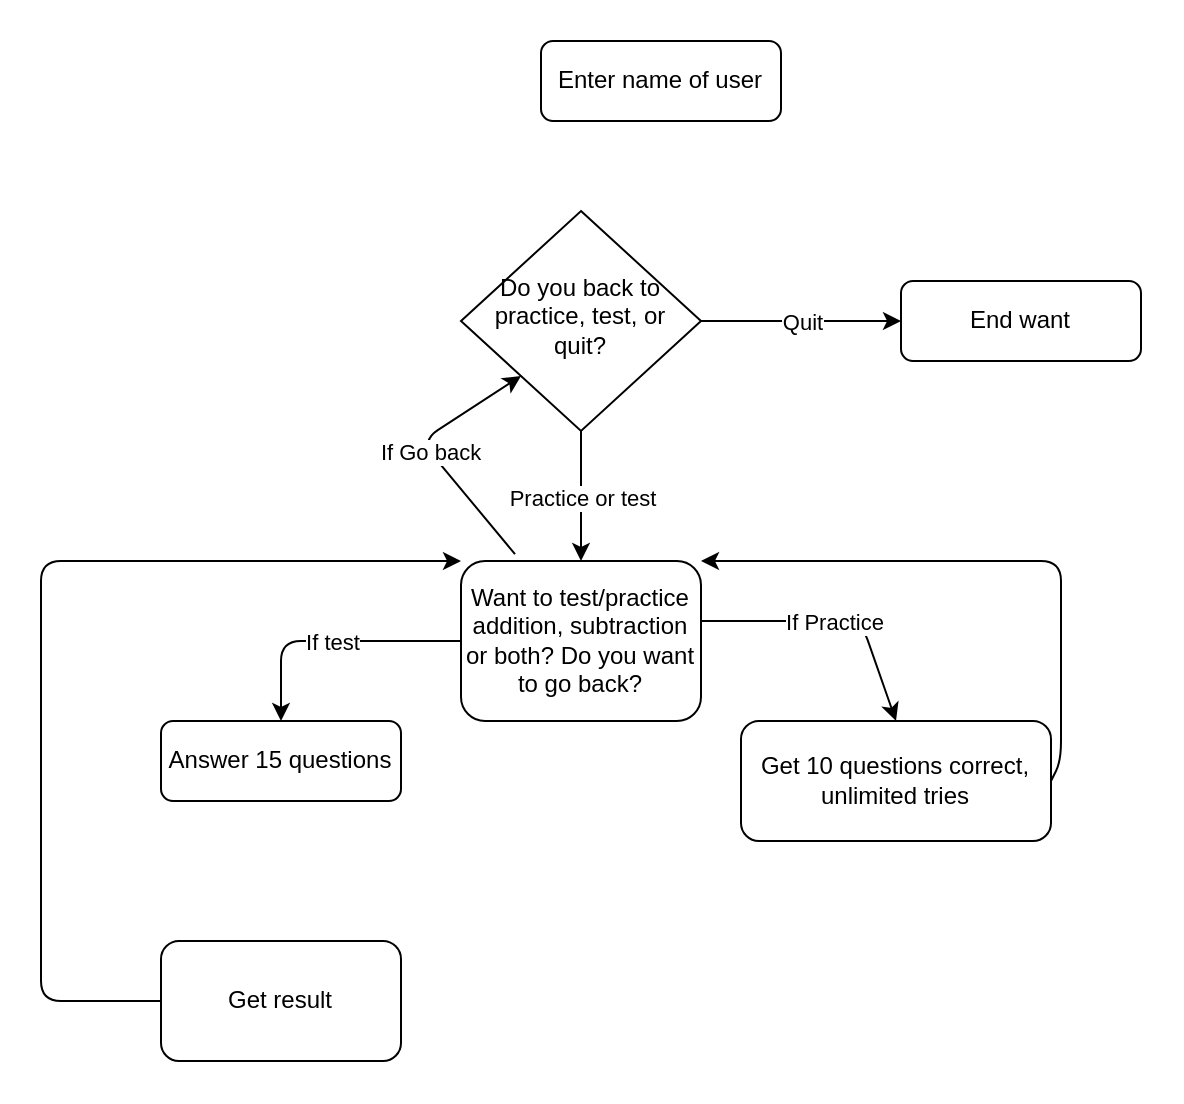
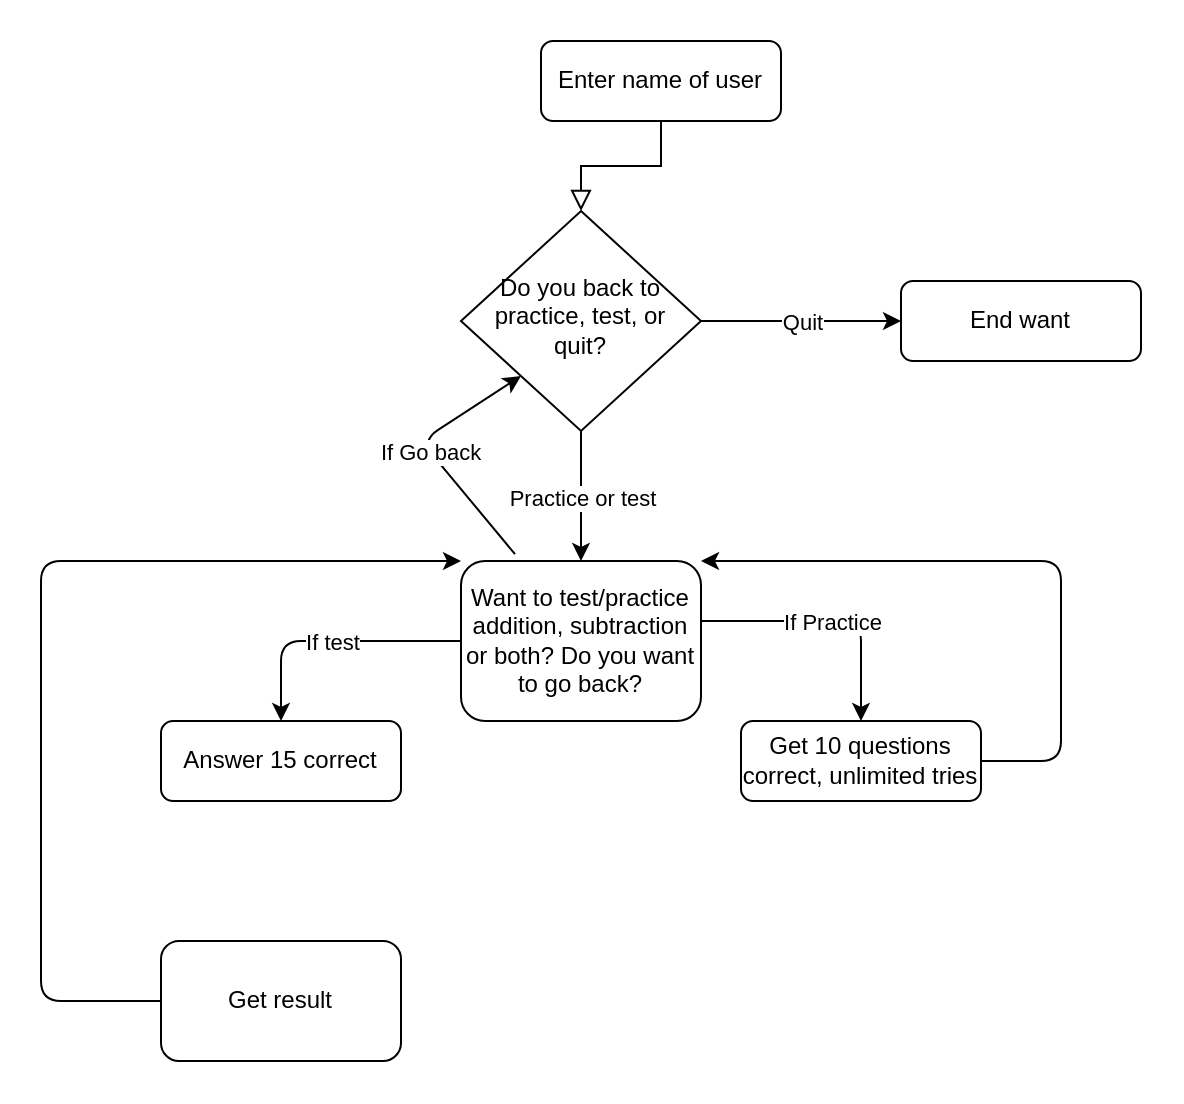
edge "Enter name of user" -> "Do you back to practice, test, or quit?": added
node "Answer 15 questions": label "Answer 15 questions" -> "Answer 15 correct"
node "Get 10 questions correct, unlimited tries": size 310x120 -> 240x80
